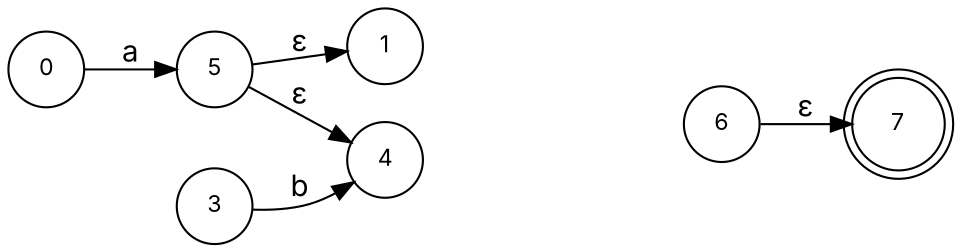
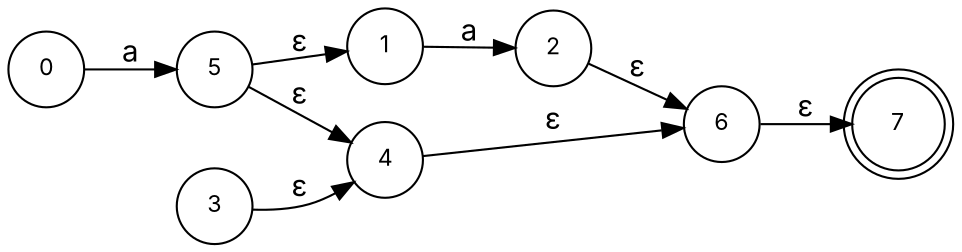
node "2": added
edge "4" -> "6": added, label "ε"
edge "3" -> "4": label "b" -> "ε"
